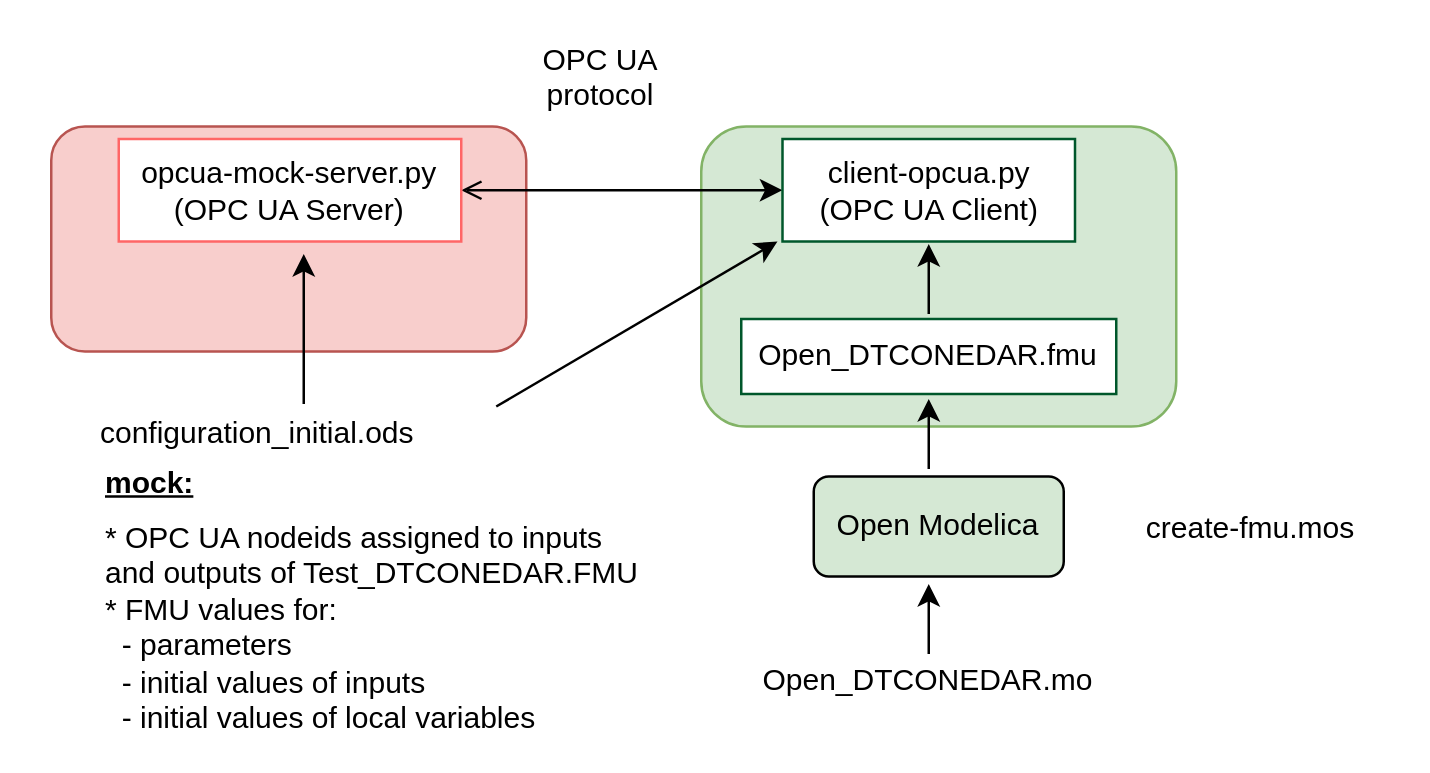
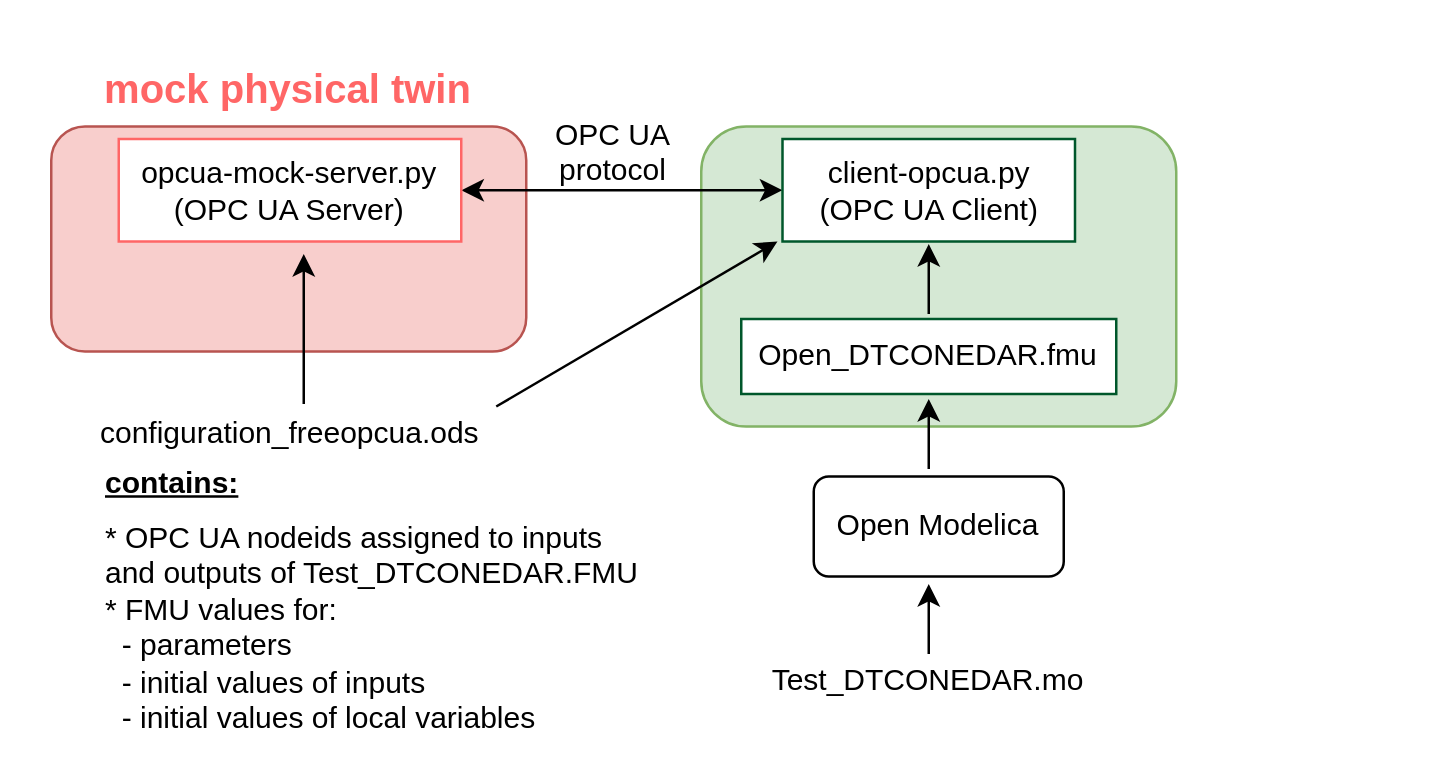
node "OPC UA protocol": moved (601, 64) -> (614, 139)
node "mock physical twin": added
edge "opcua-mock-server.py (OPC UA Server)" -- "client-opcua.py (OPC UA Client)": arrowhead open -> classic
node "configuration_initial.ods": label "configuration_initial.ods" -> "configuration_freeopcua.ods"
node "mock:": label "mock:" -> "contains:"
node "Open Modelica": fillcolor #d5e8d4 -> #ffffff
node "create-fmu.mos": removed
node "Open_DTCONEDAR.mo": label "Open_DTCONEDAR.mo" -> "Test_DTCONEDAR.mo"
